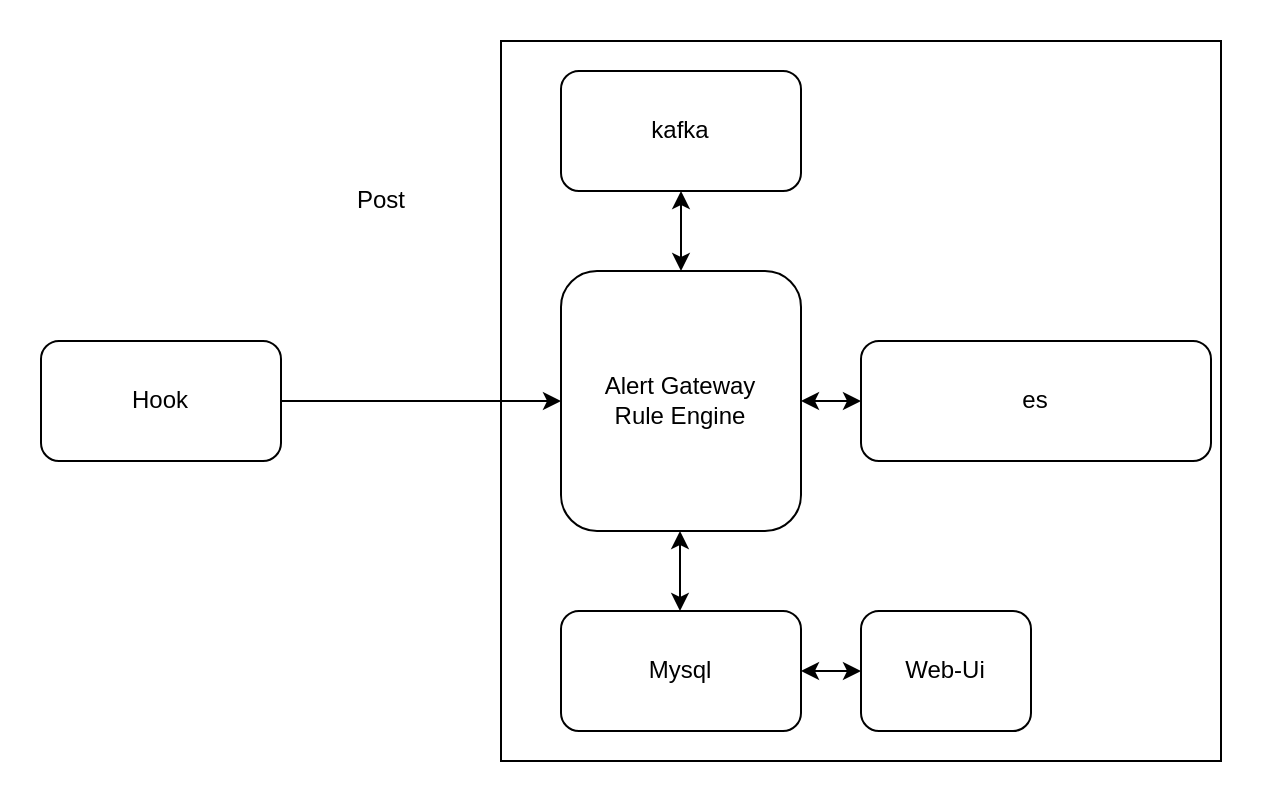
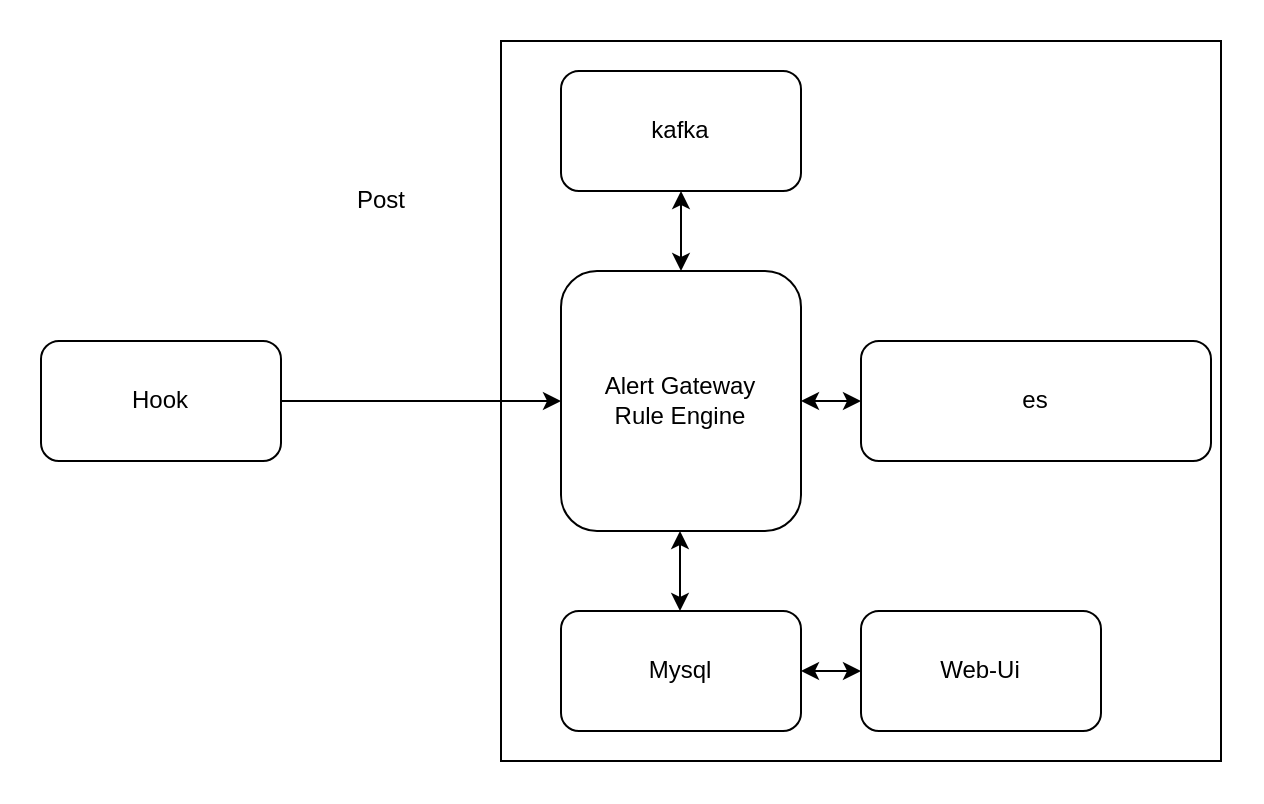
node "Web-Ui": size 170x120 -> 240x120
